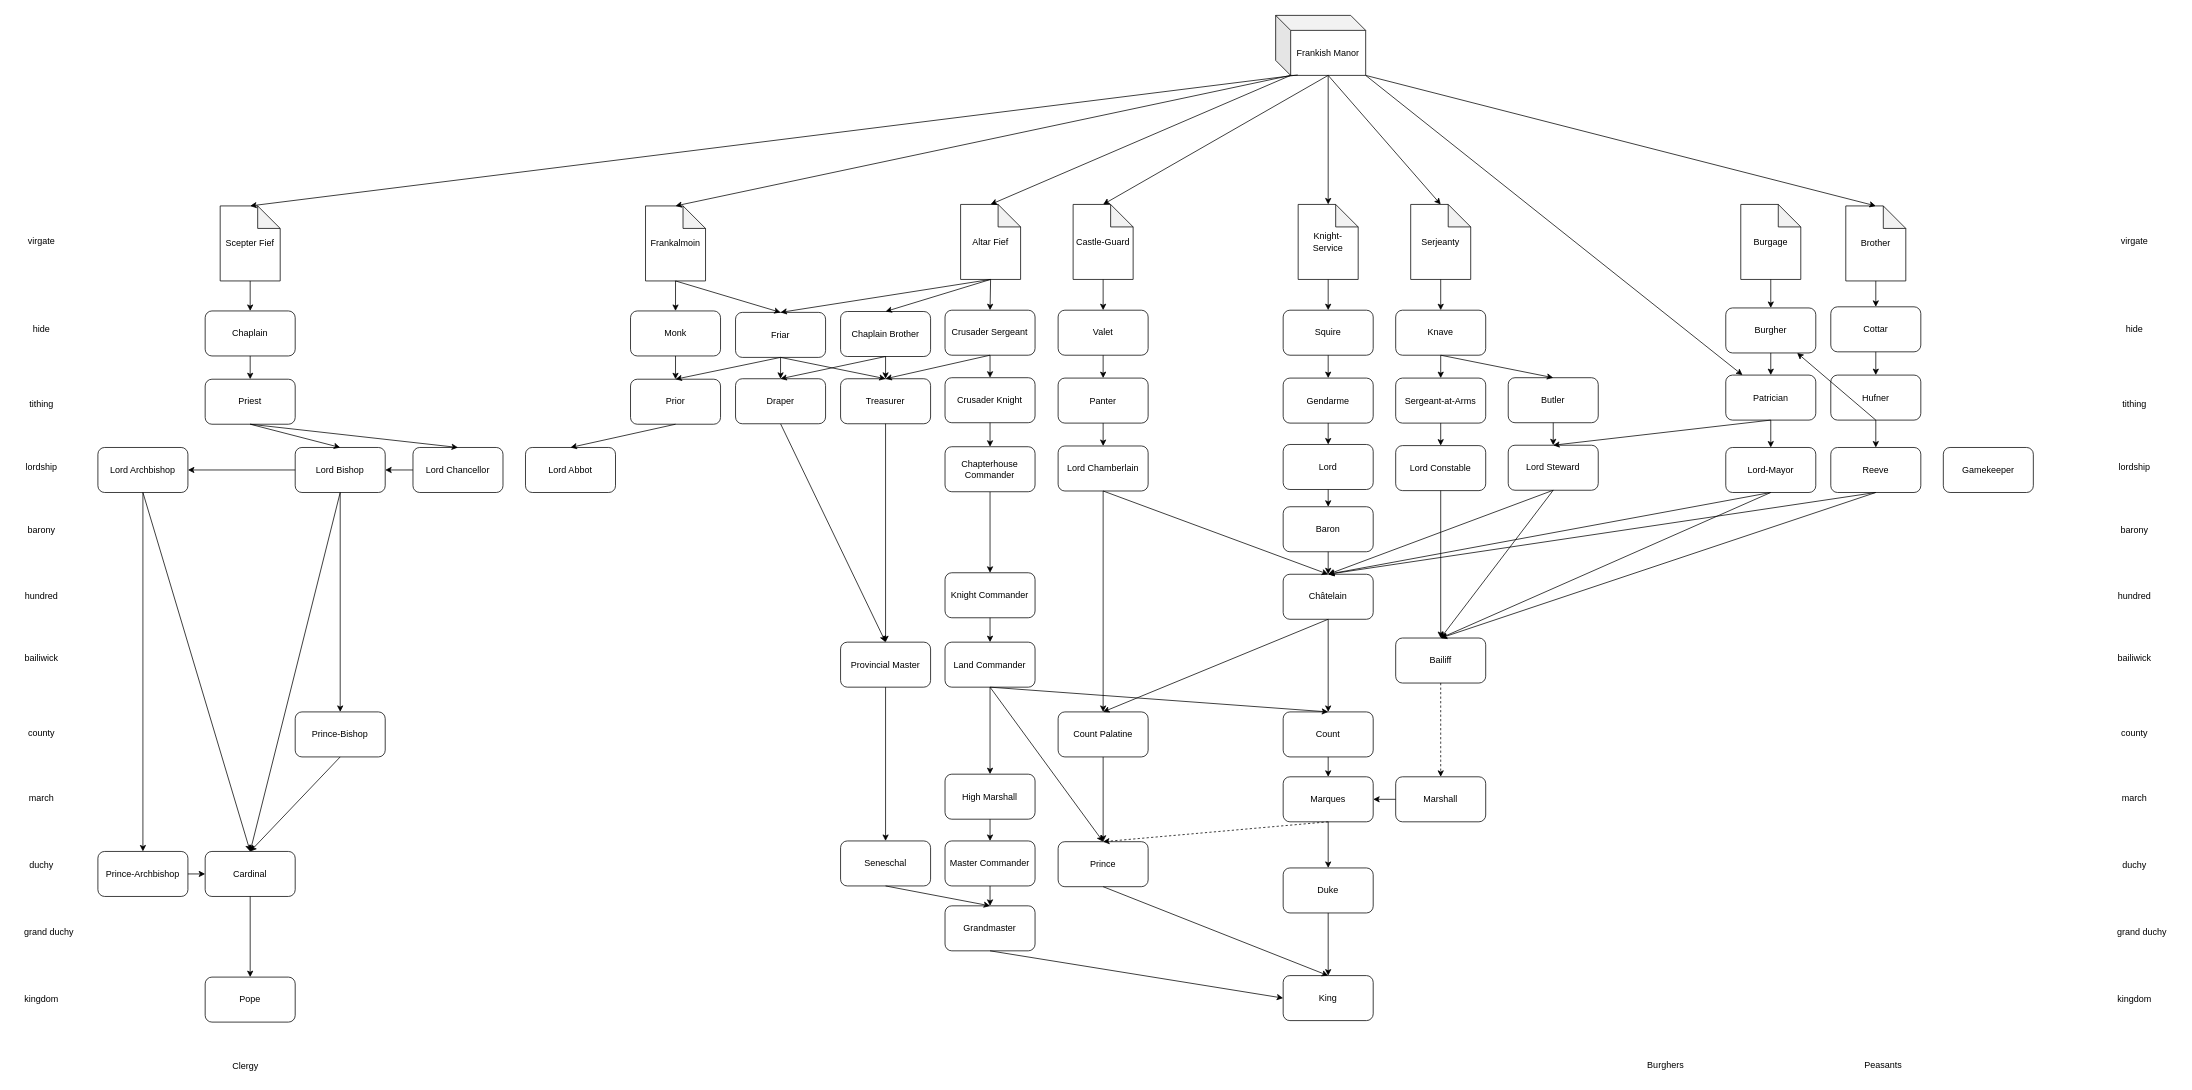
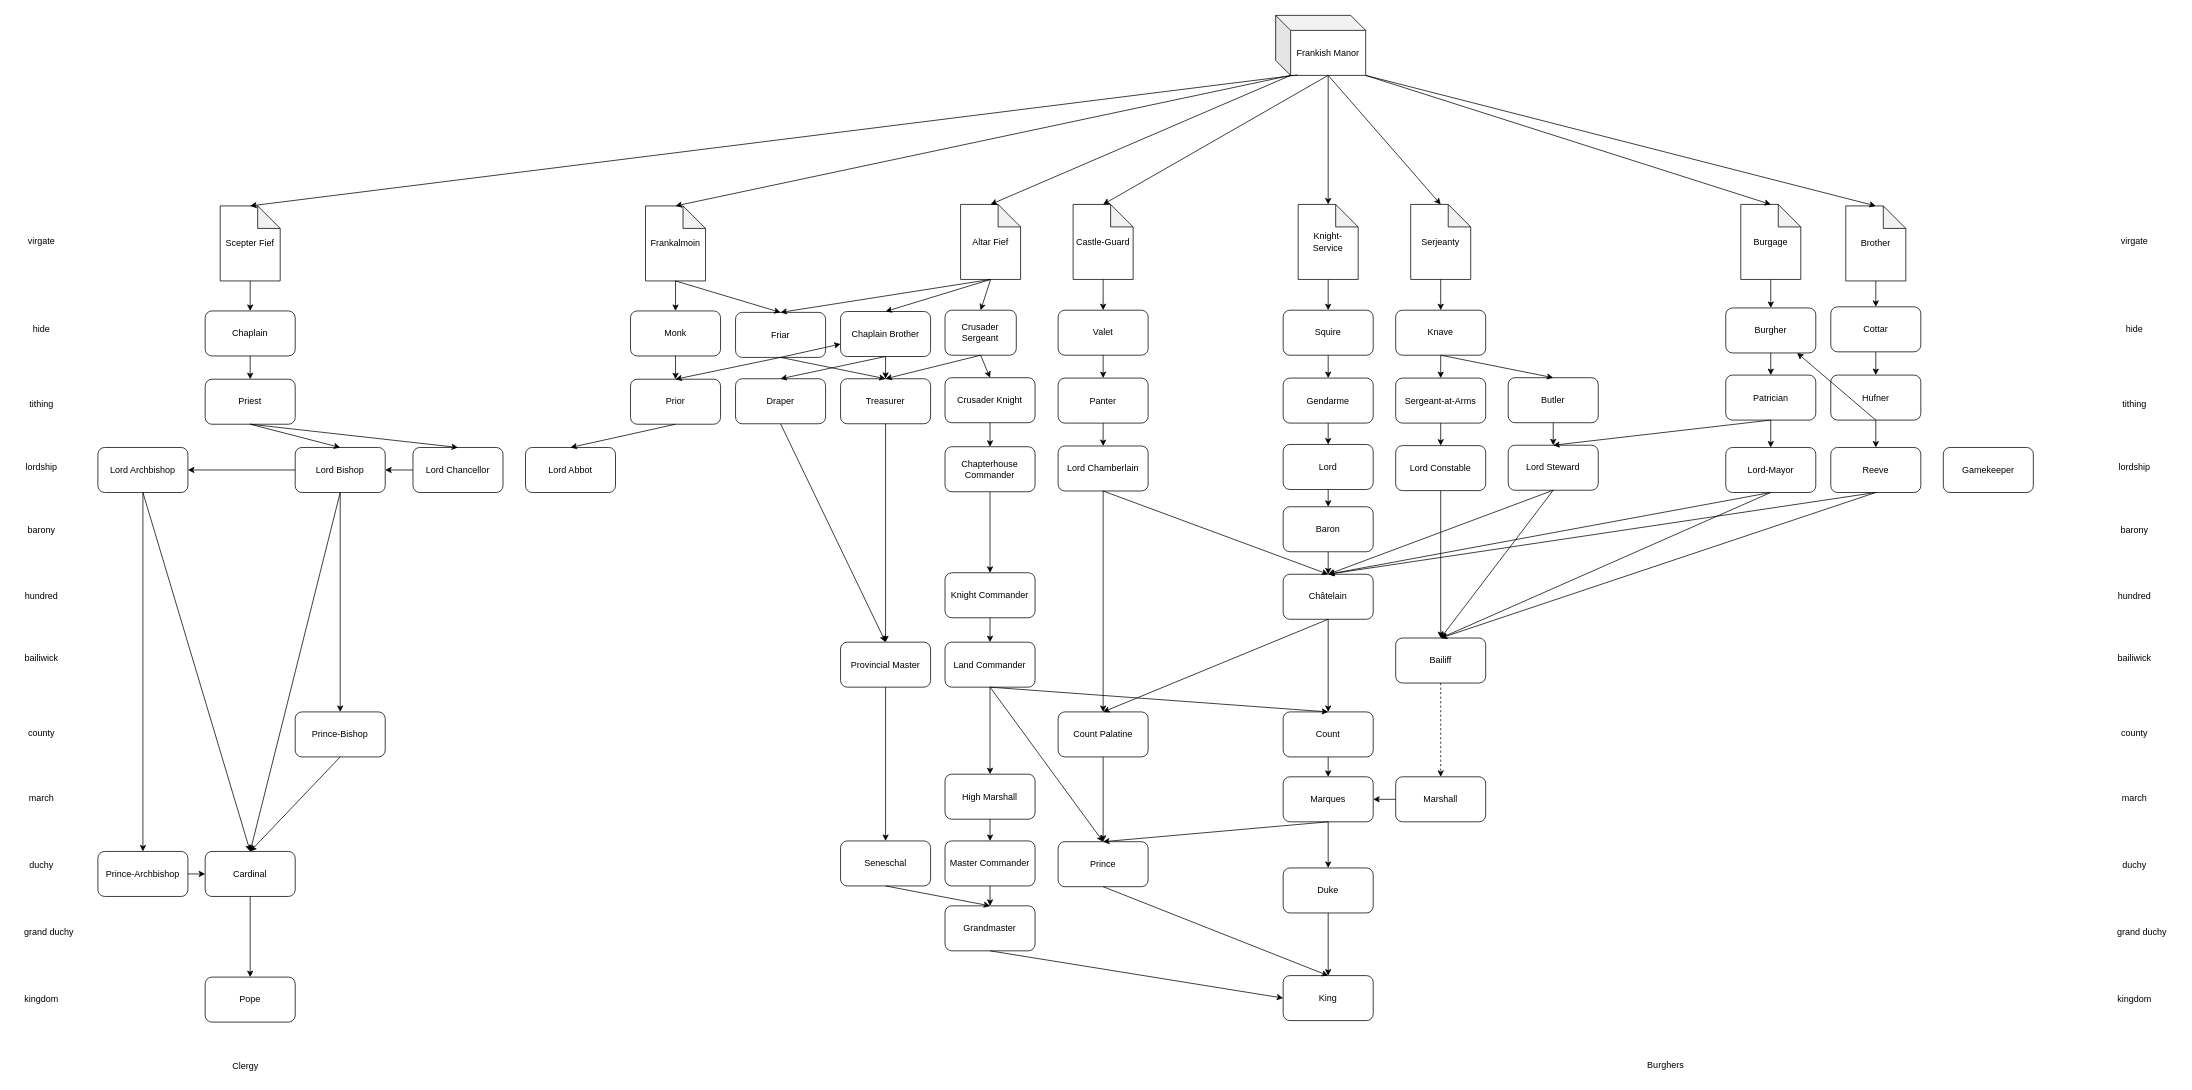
edge "Frankish Manor" -> "Patrician": now "Frankish Manor" -> "Burgage"
node "Crusader Sergeant": size 90x45 -> 71x45
edge "Friar" -> "Draper": now "Friar" -> "Chaplain Brother"
edge "Marques" -> "Prince": style dashed -> solid
node "Peasants": removed
